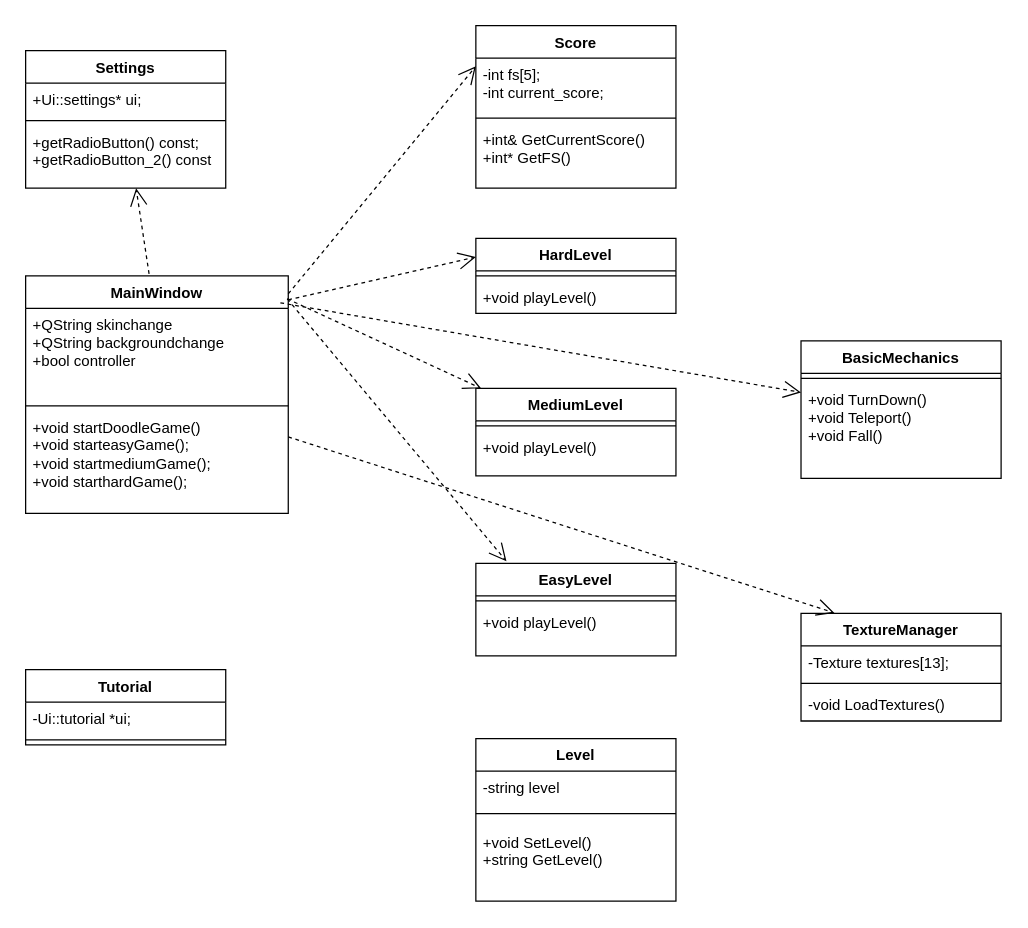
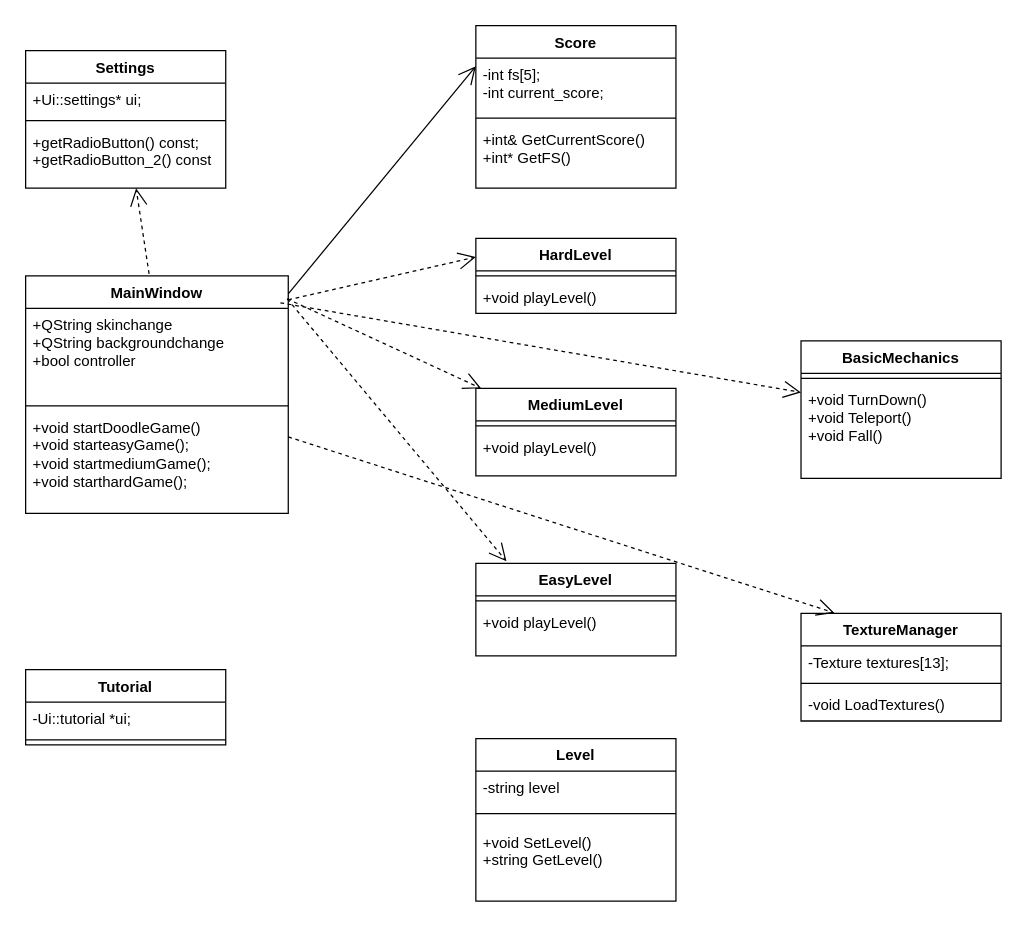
edge "MainWindow" -> "Score": style dashed -> solid
